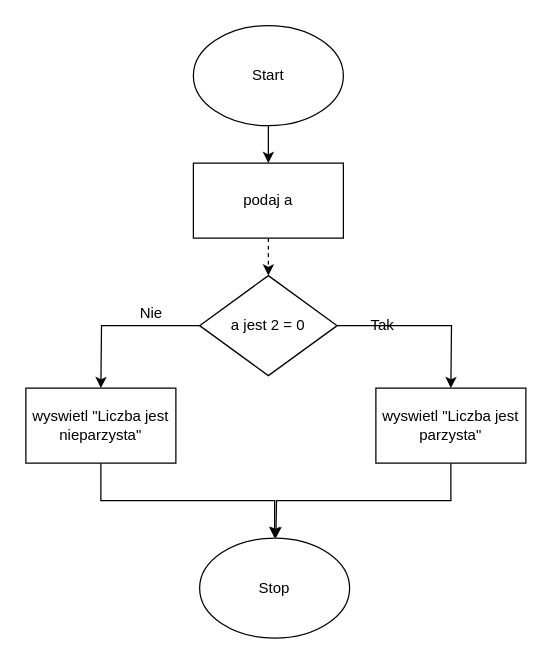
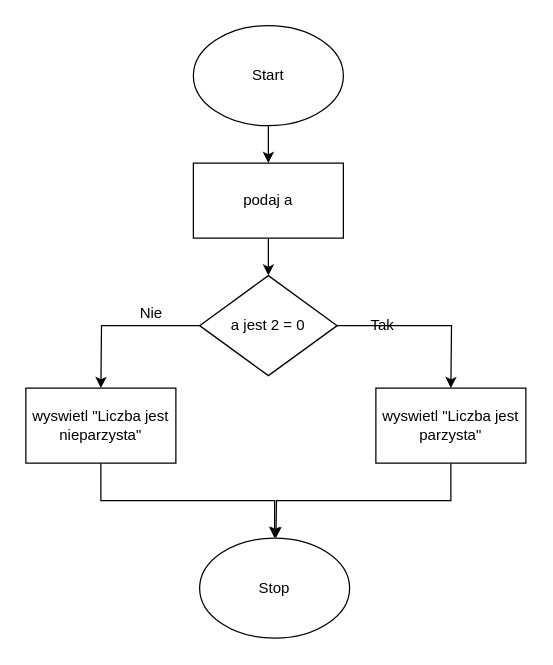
edge "podaj a" -> "a jest 2 = 0": style dashed -> solid
